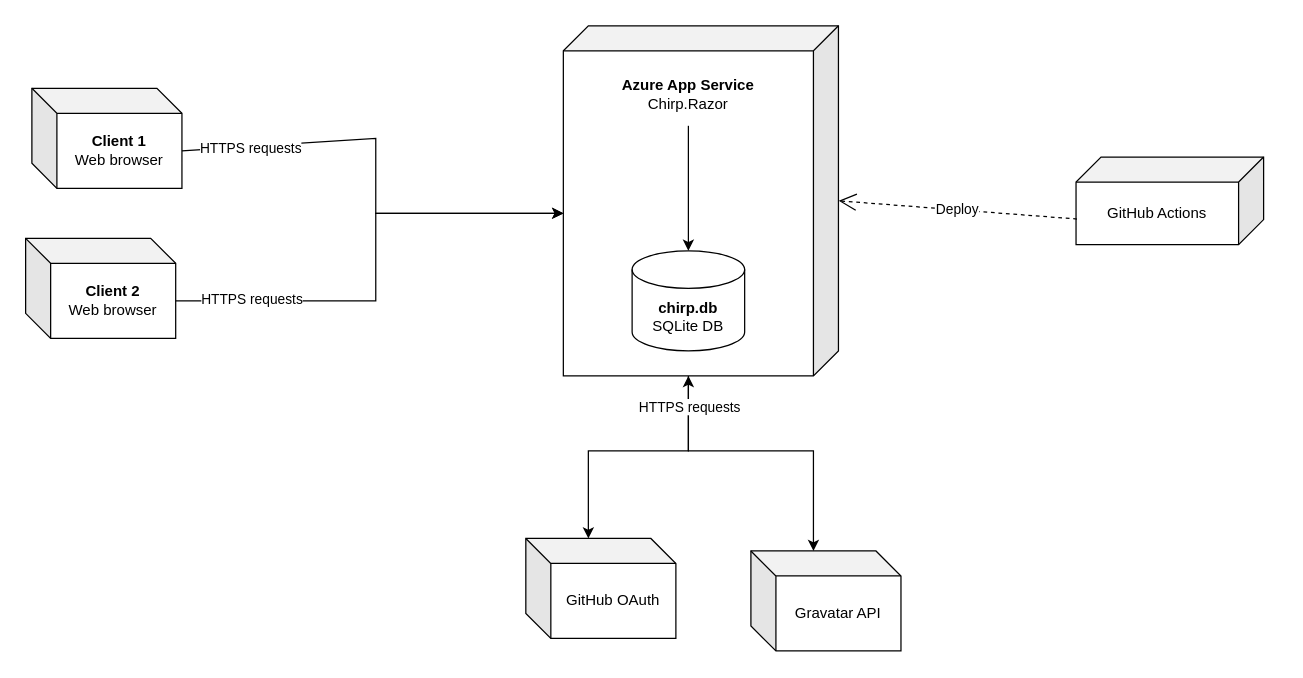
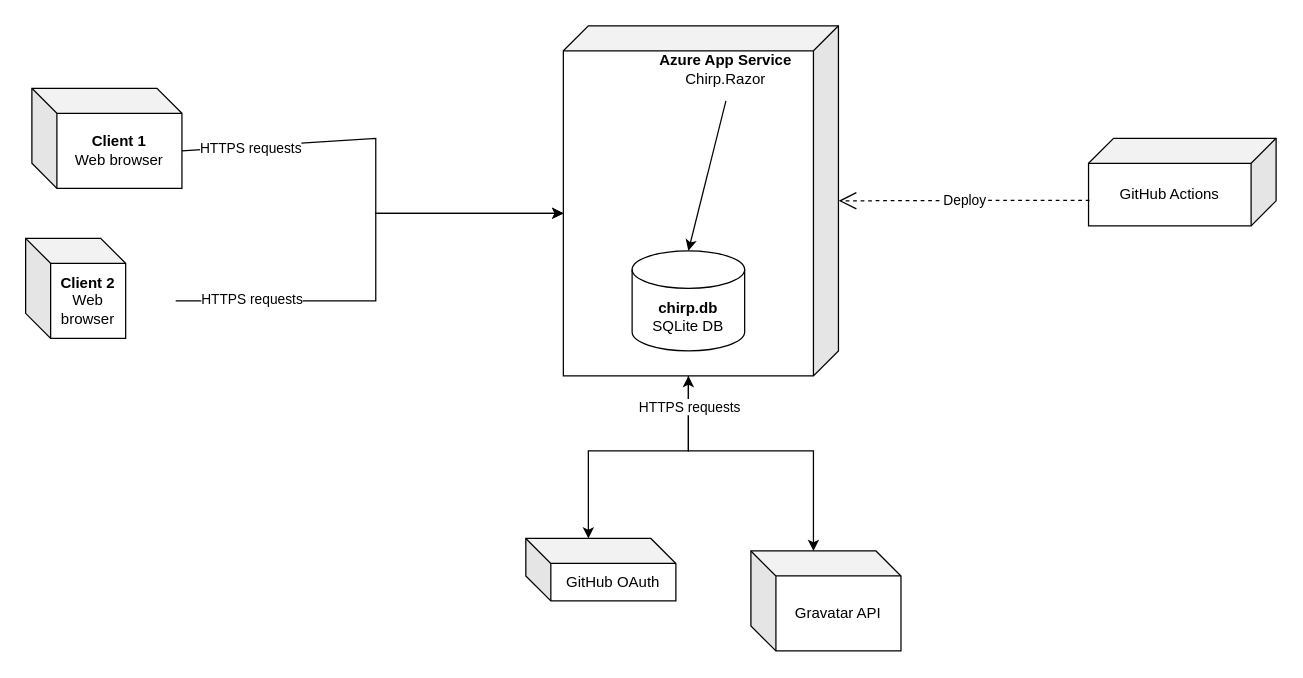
node "Azure App Service Chirp.Razor": moved (688, 94) -> (726, 69)
node "GitHub Actions": moved (1169, 201) -> (1182, 182)
node "Client 2 Web browser": size 150x100 -> 100x100
node "GitHub OAuth": size 150x100 -> 150x63
